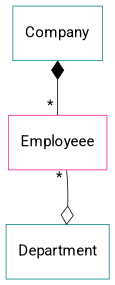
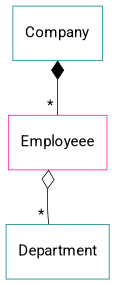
edge "Employeee" -> "Department": reversed
